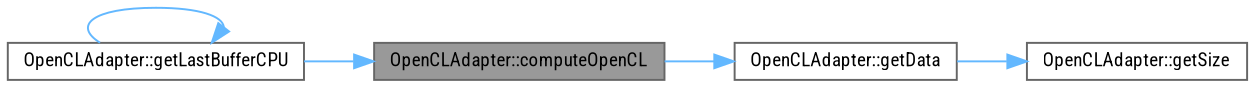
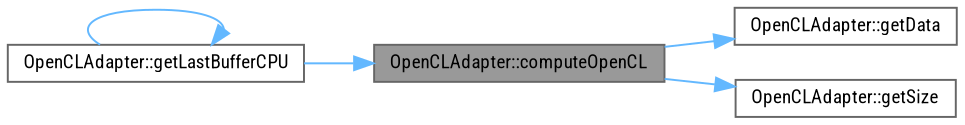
edge "OpenCLAdapter::getData" -> "OpenCLAdapter::getSize": now "OpenCLAdapter::computeOpenCL" -> "OpenCLAdapter::getSize"
